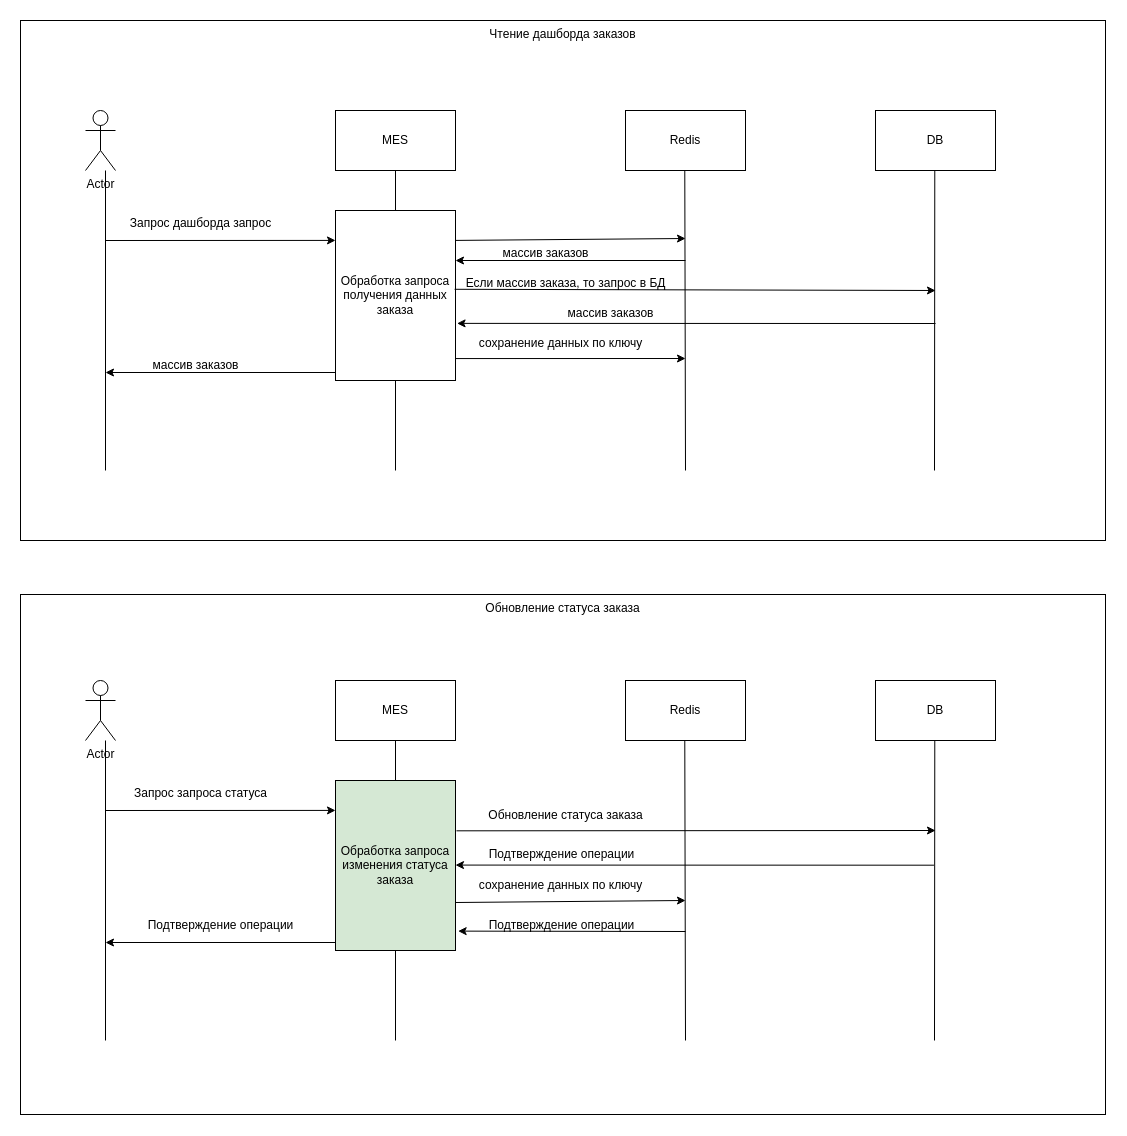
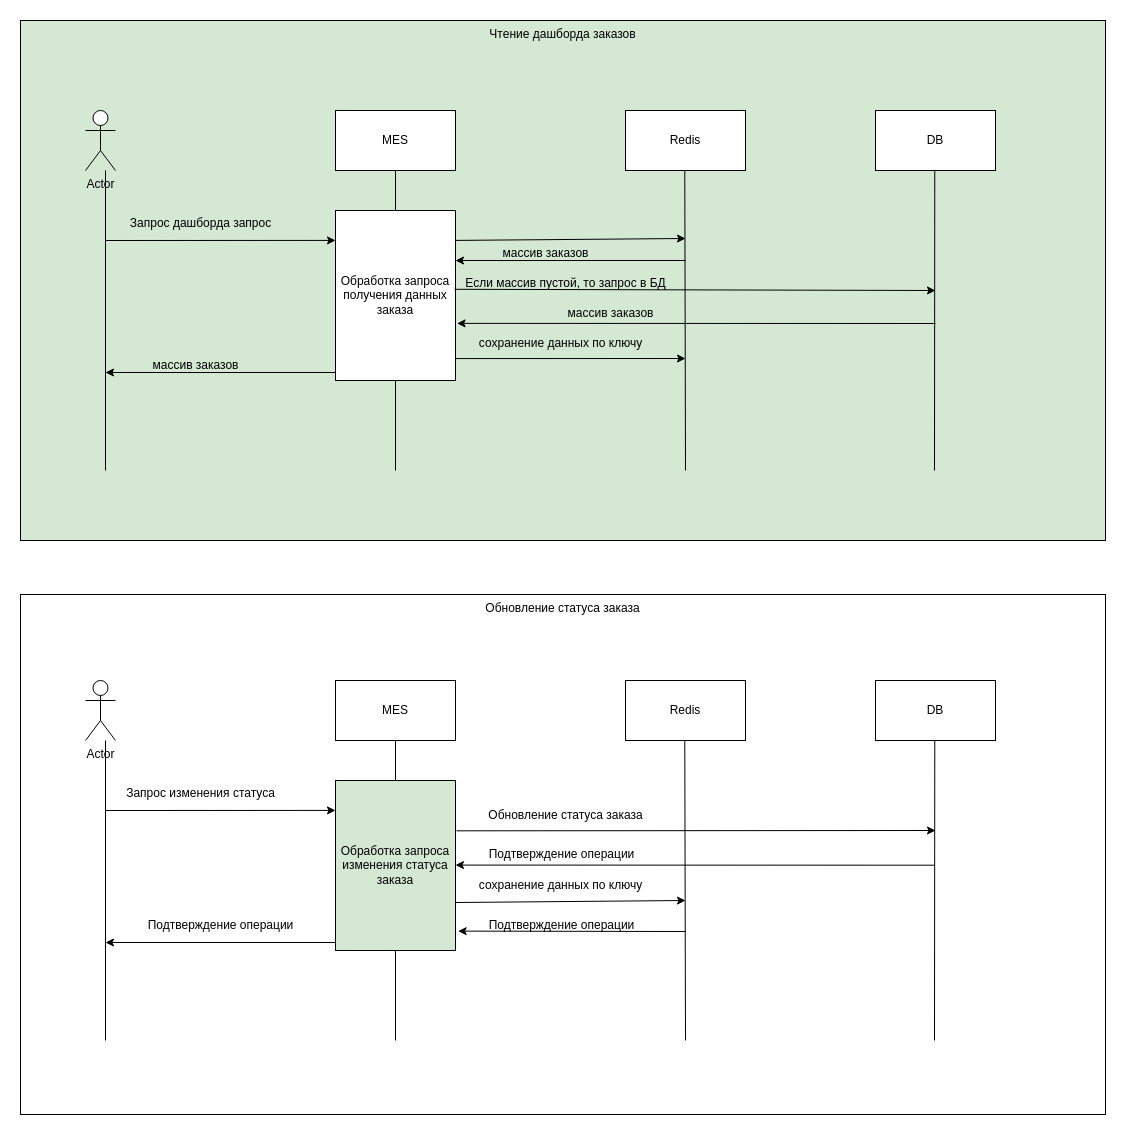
node "Чтение дашборда заказов": fillcolor #ffffff -> #d5e8d4
node "Если массив заказа, то запрос в БД": label "Если массив заказа, то запрос в БД" -> "Если массив пустой, то запрос в БД"
node "Запрос запроса статуса": label "Запрос запроса статуса" -> "Запрос изменения статуса"
